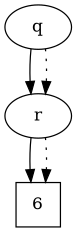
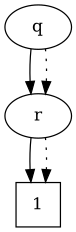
node "6": label "6" -> "1"
